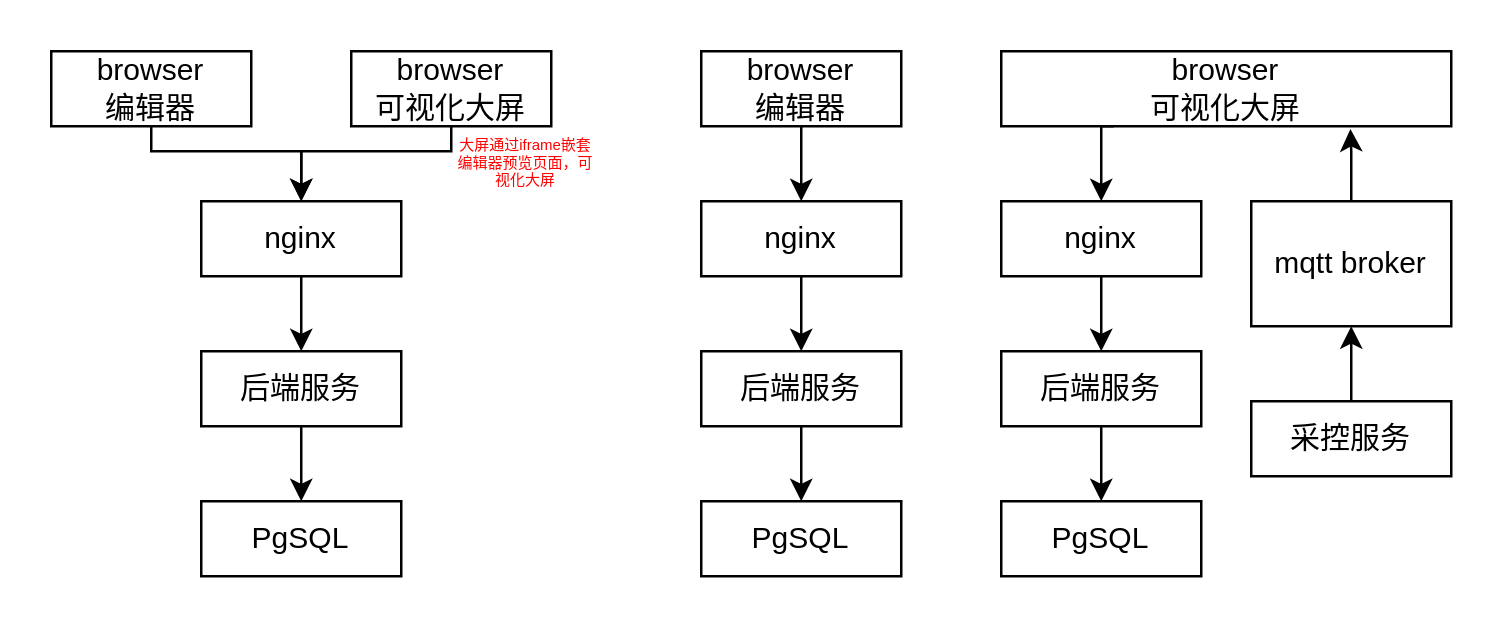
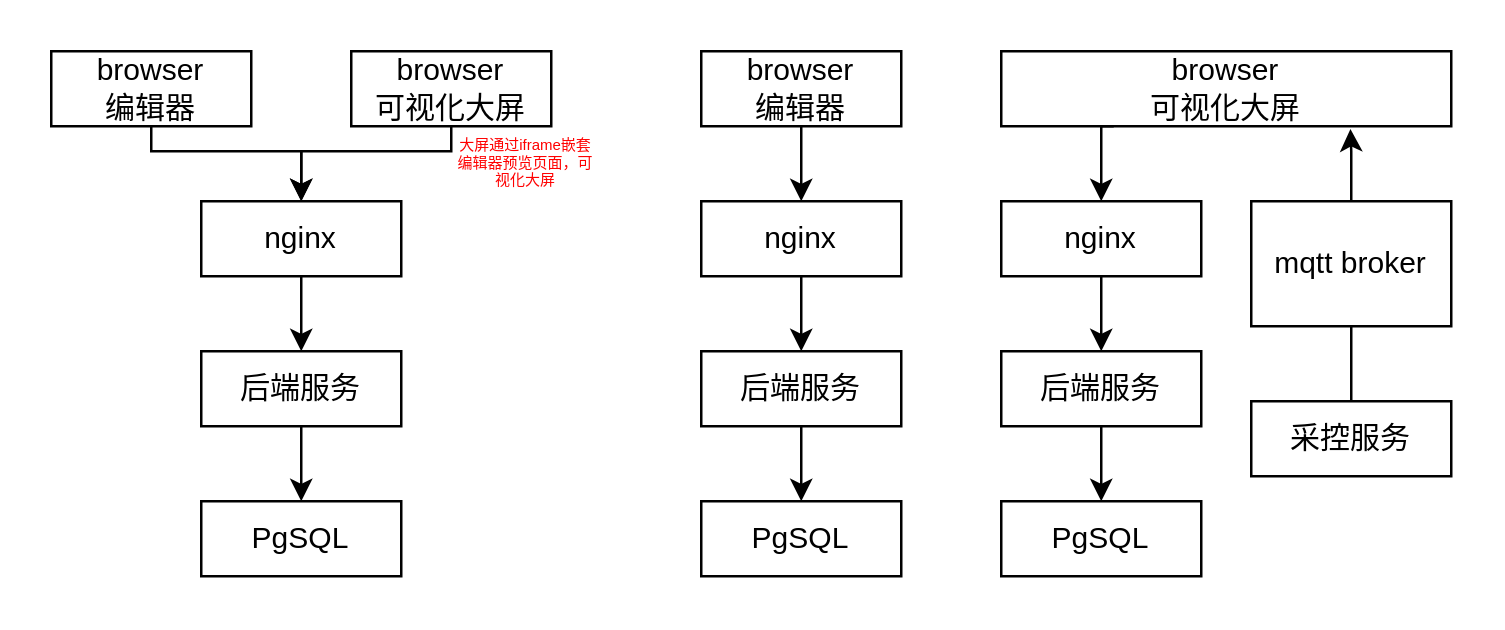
edge "采控服务" -> "mqtt broker": arrowhead classic -> none
